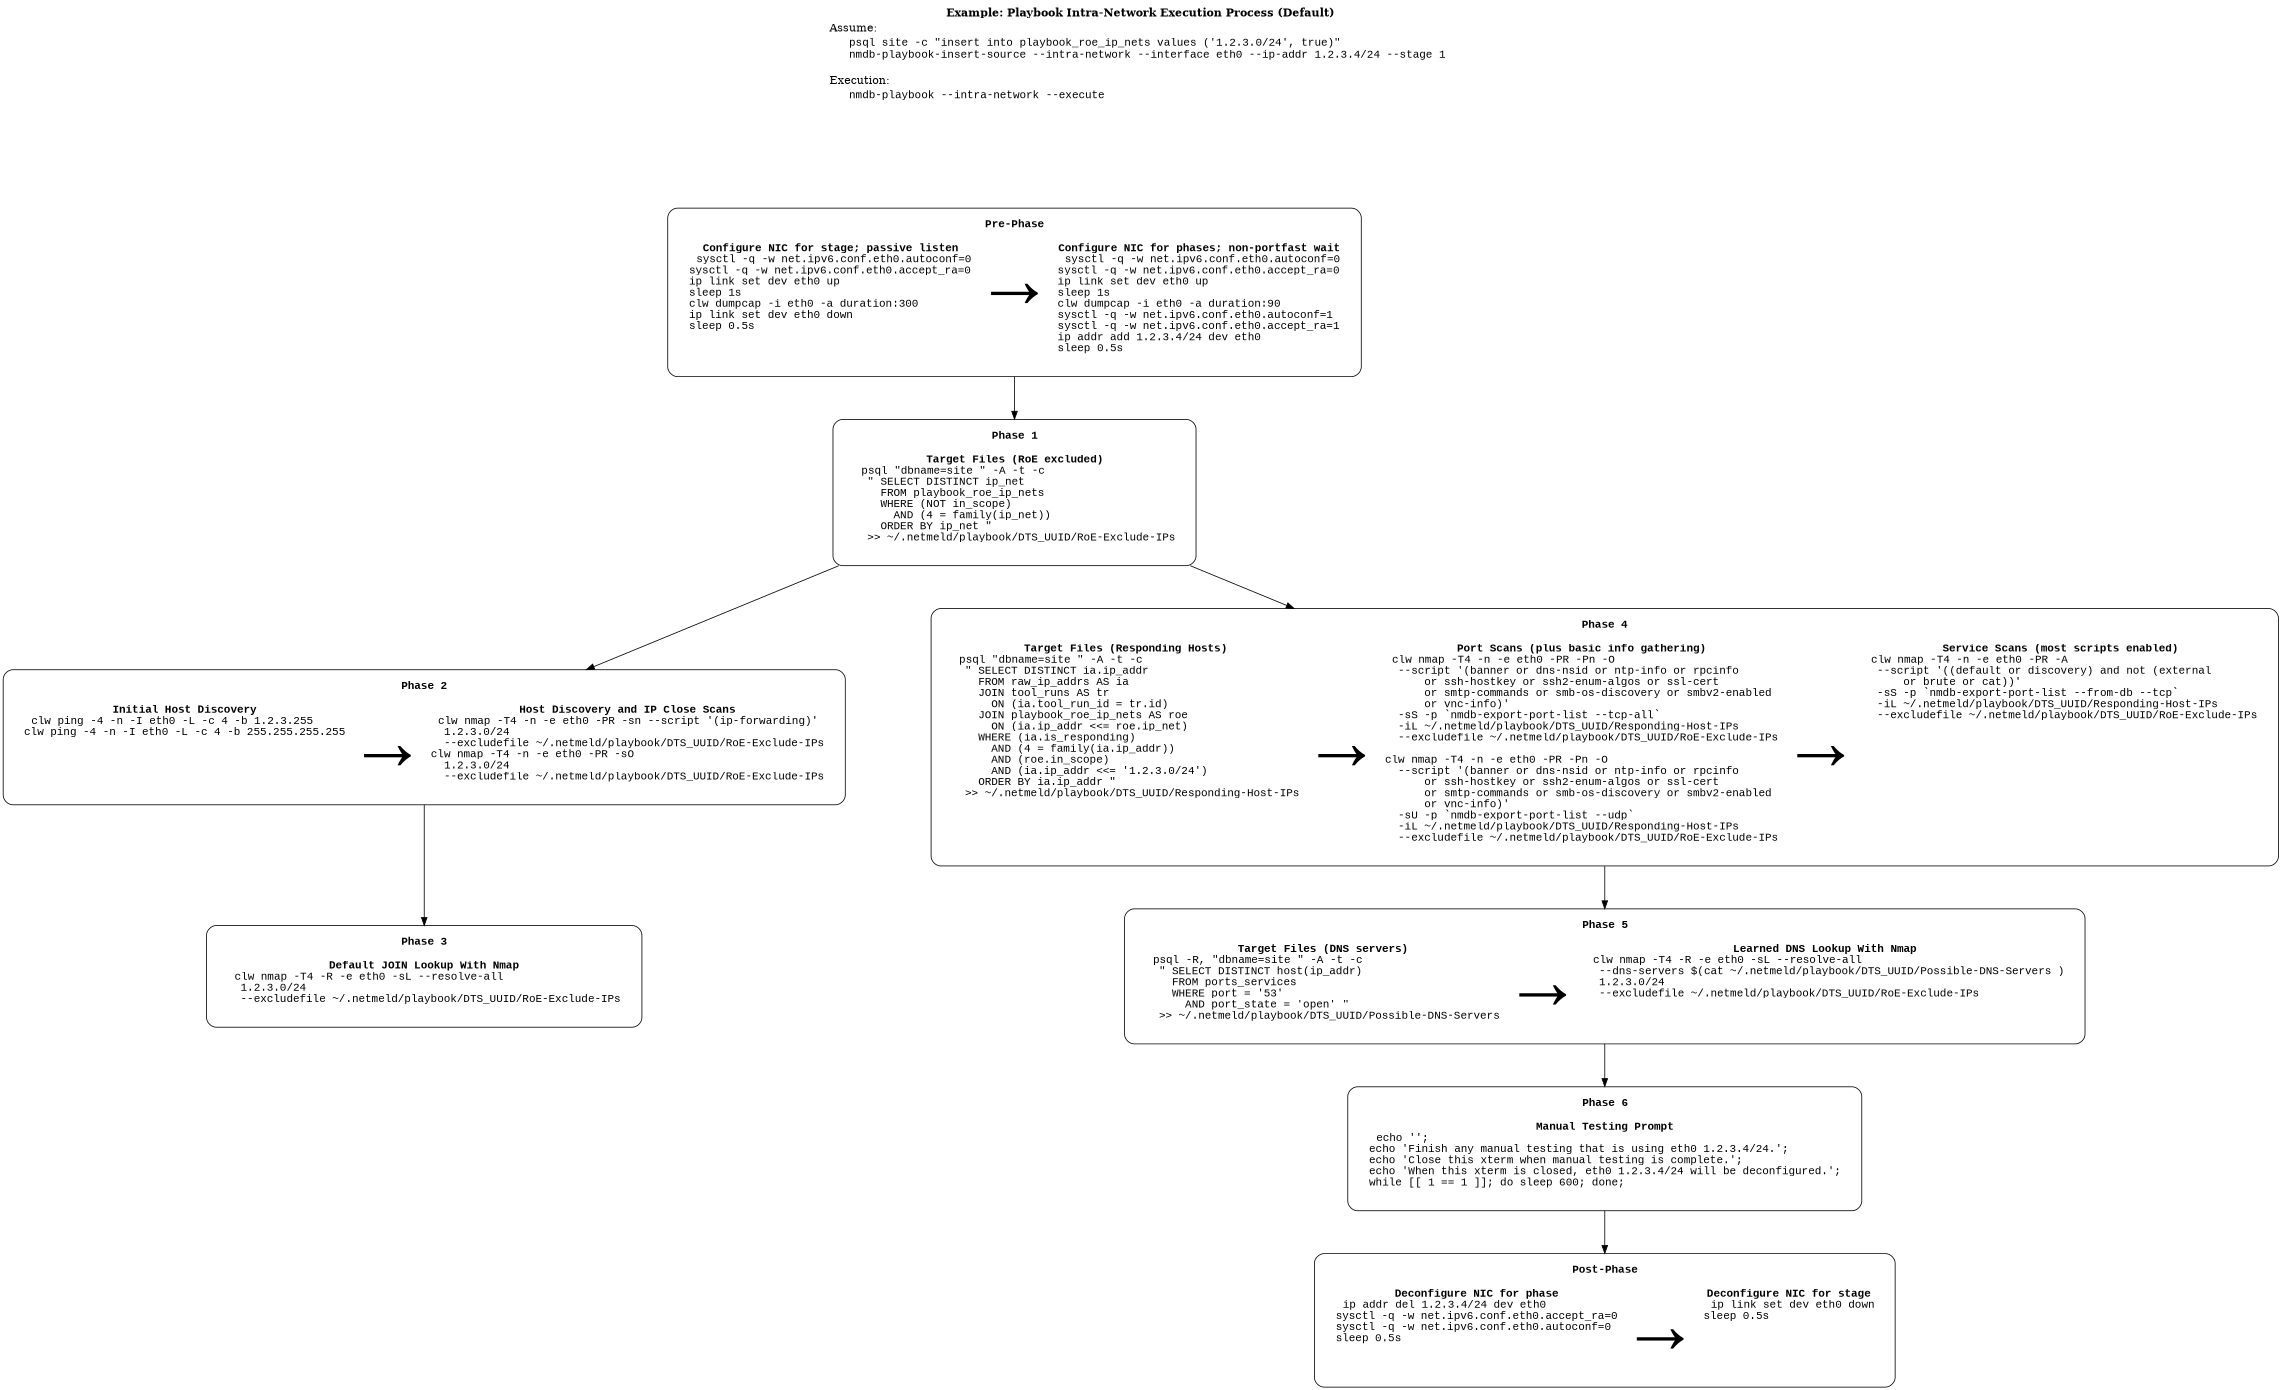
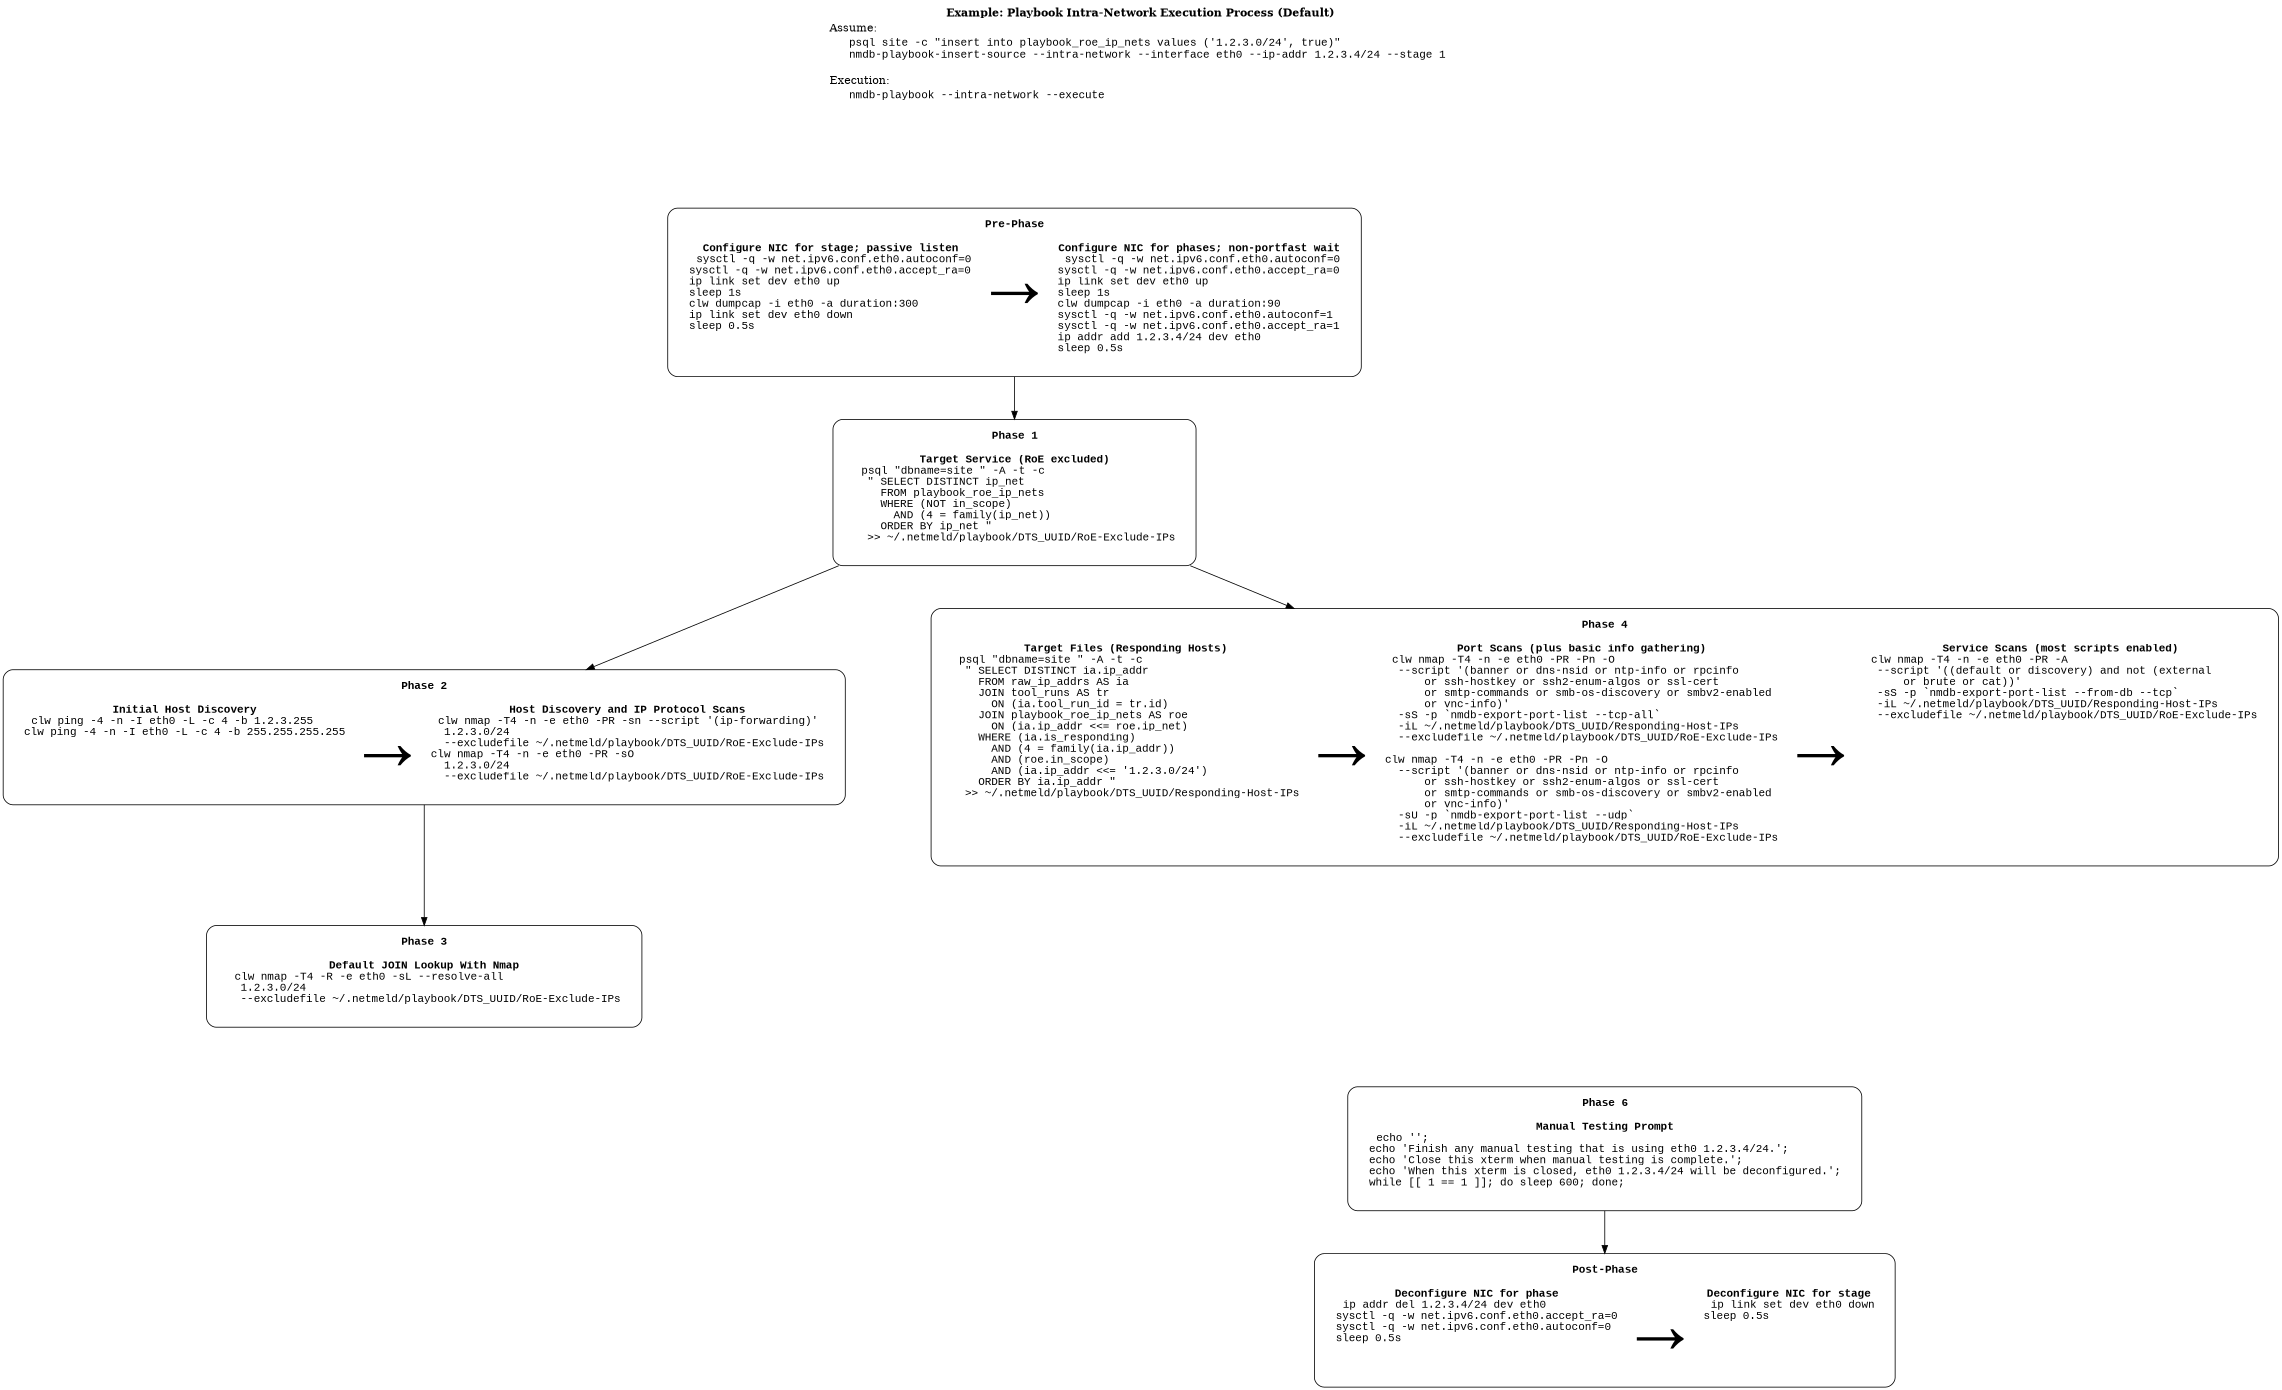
node "Phase 1": text "Target Files (RoE excluded)" -> "Target Service (RoE excluded)"
node "Phase 2": text "Host Discovery and IP Close Scans" -> "Host Discovery and IP Protocol Scans"
node "Phase 5": removed
